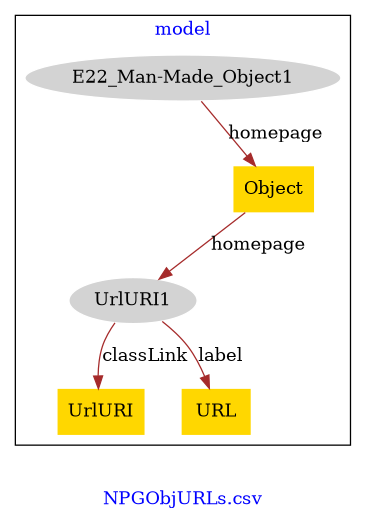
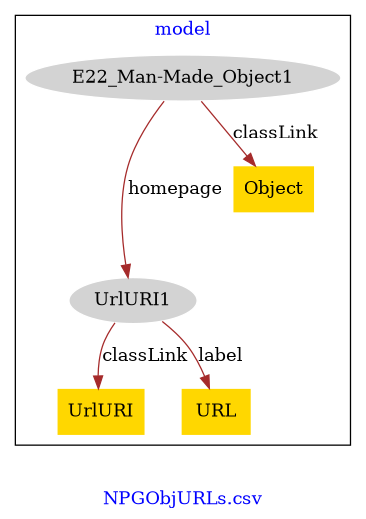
edge "E22_Man-Made_Object1" -> "Object": label "homepage" -> "classLink"
edge "Object" -> "UrlURI1": now "E22_Man-Made_Object1" -> "UrlURI1"
